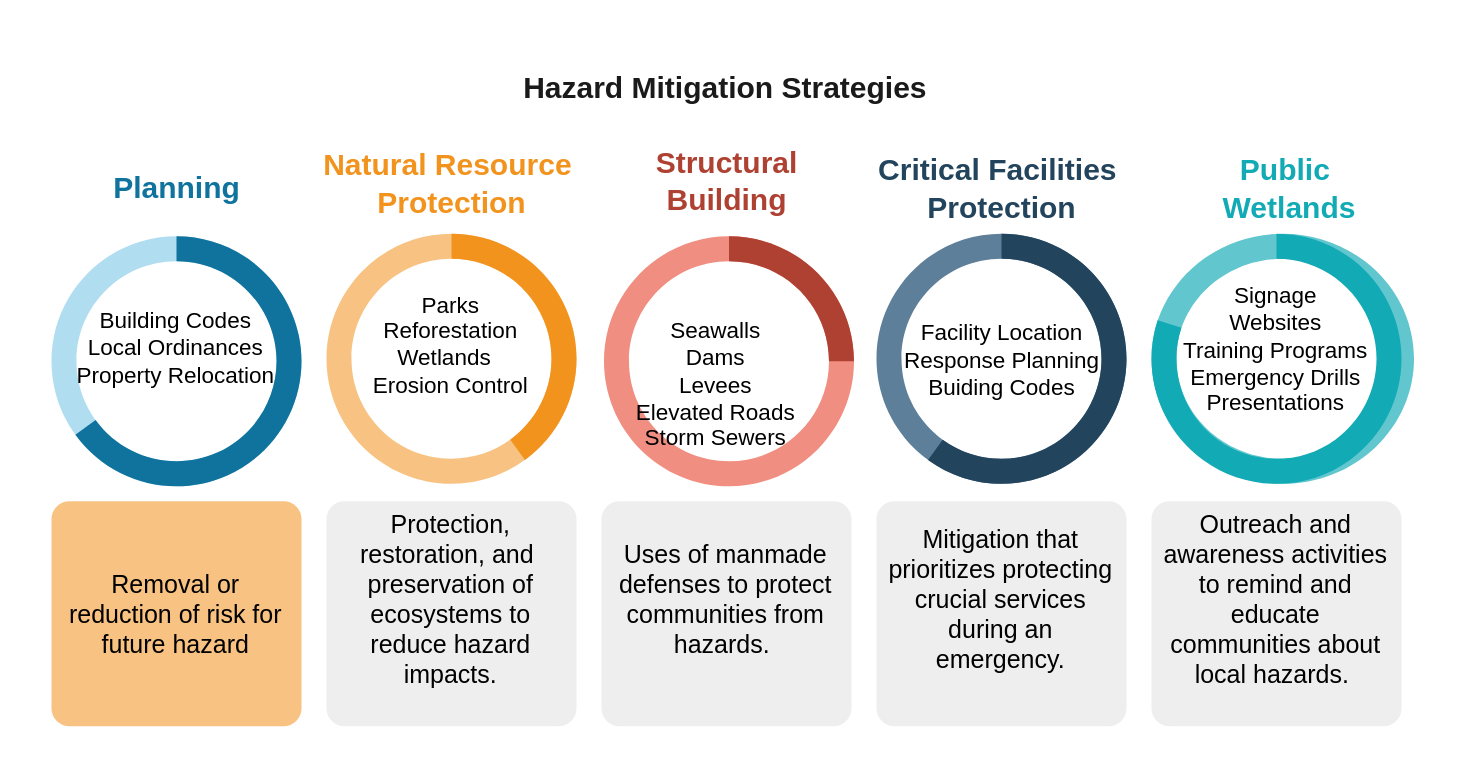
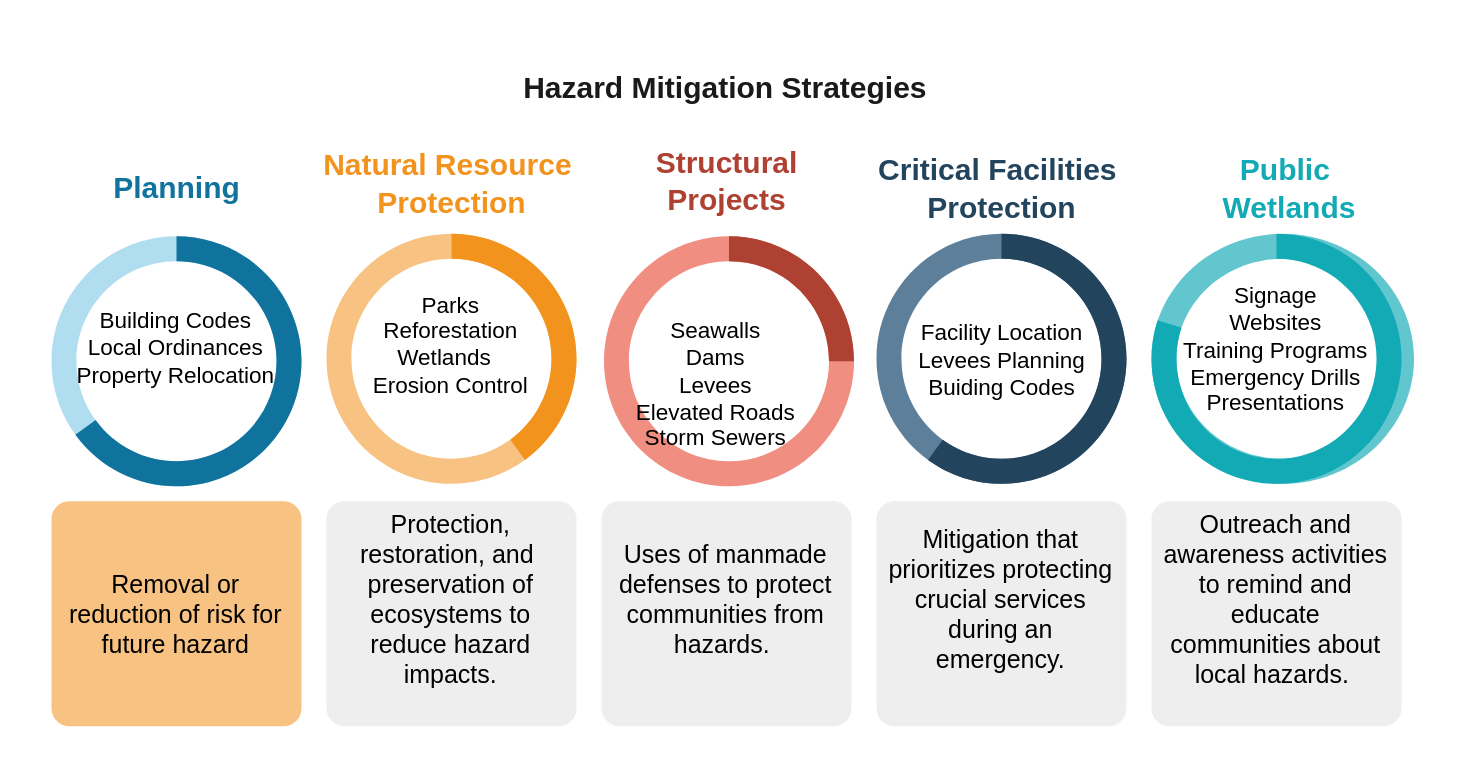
node "Structural Building": label "Structural Building" -> "Structural Projects"
node "Facility Location Response Planning Buiding Codes": label "Facility Location Response Planning Buiding Codes" -> "Facility Location Levees Planning Buiding Codes"
